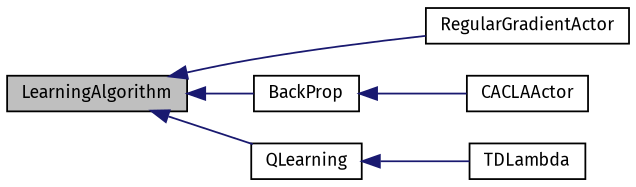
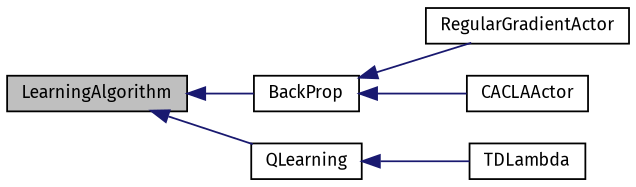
edge "RegularGradientActor" -> "LearningAlgorithm": now "RegularGradientActor" -> "BackProp"
